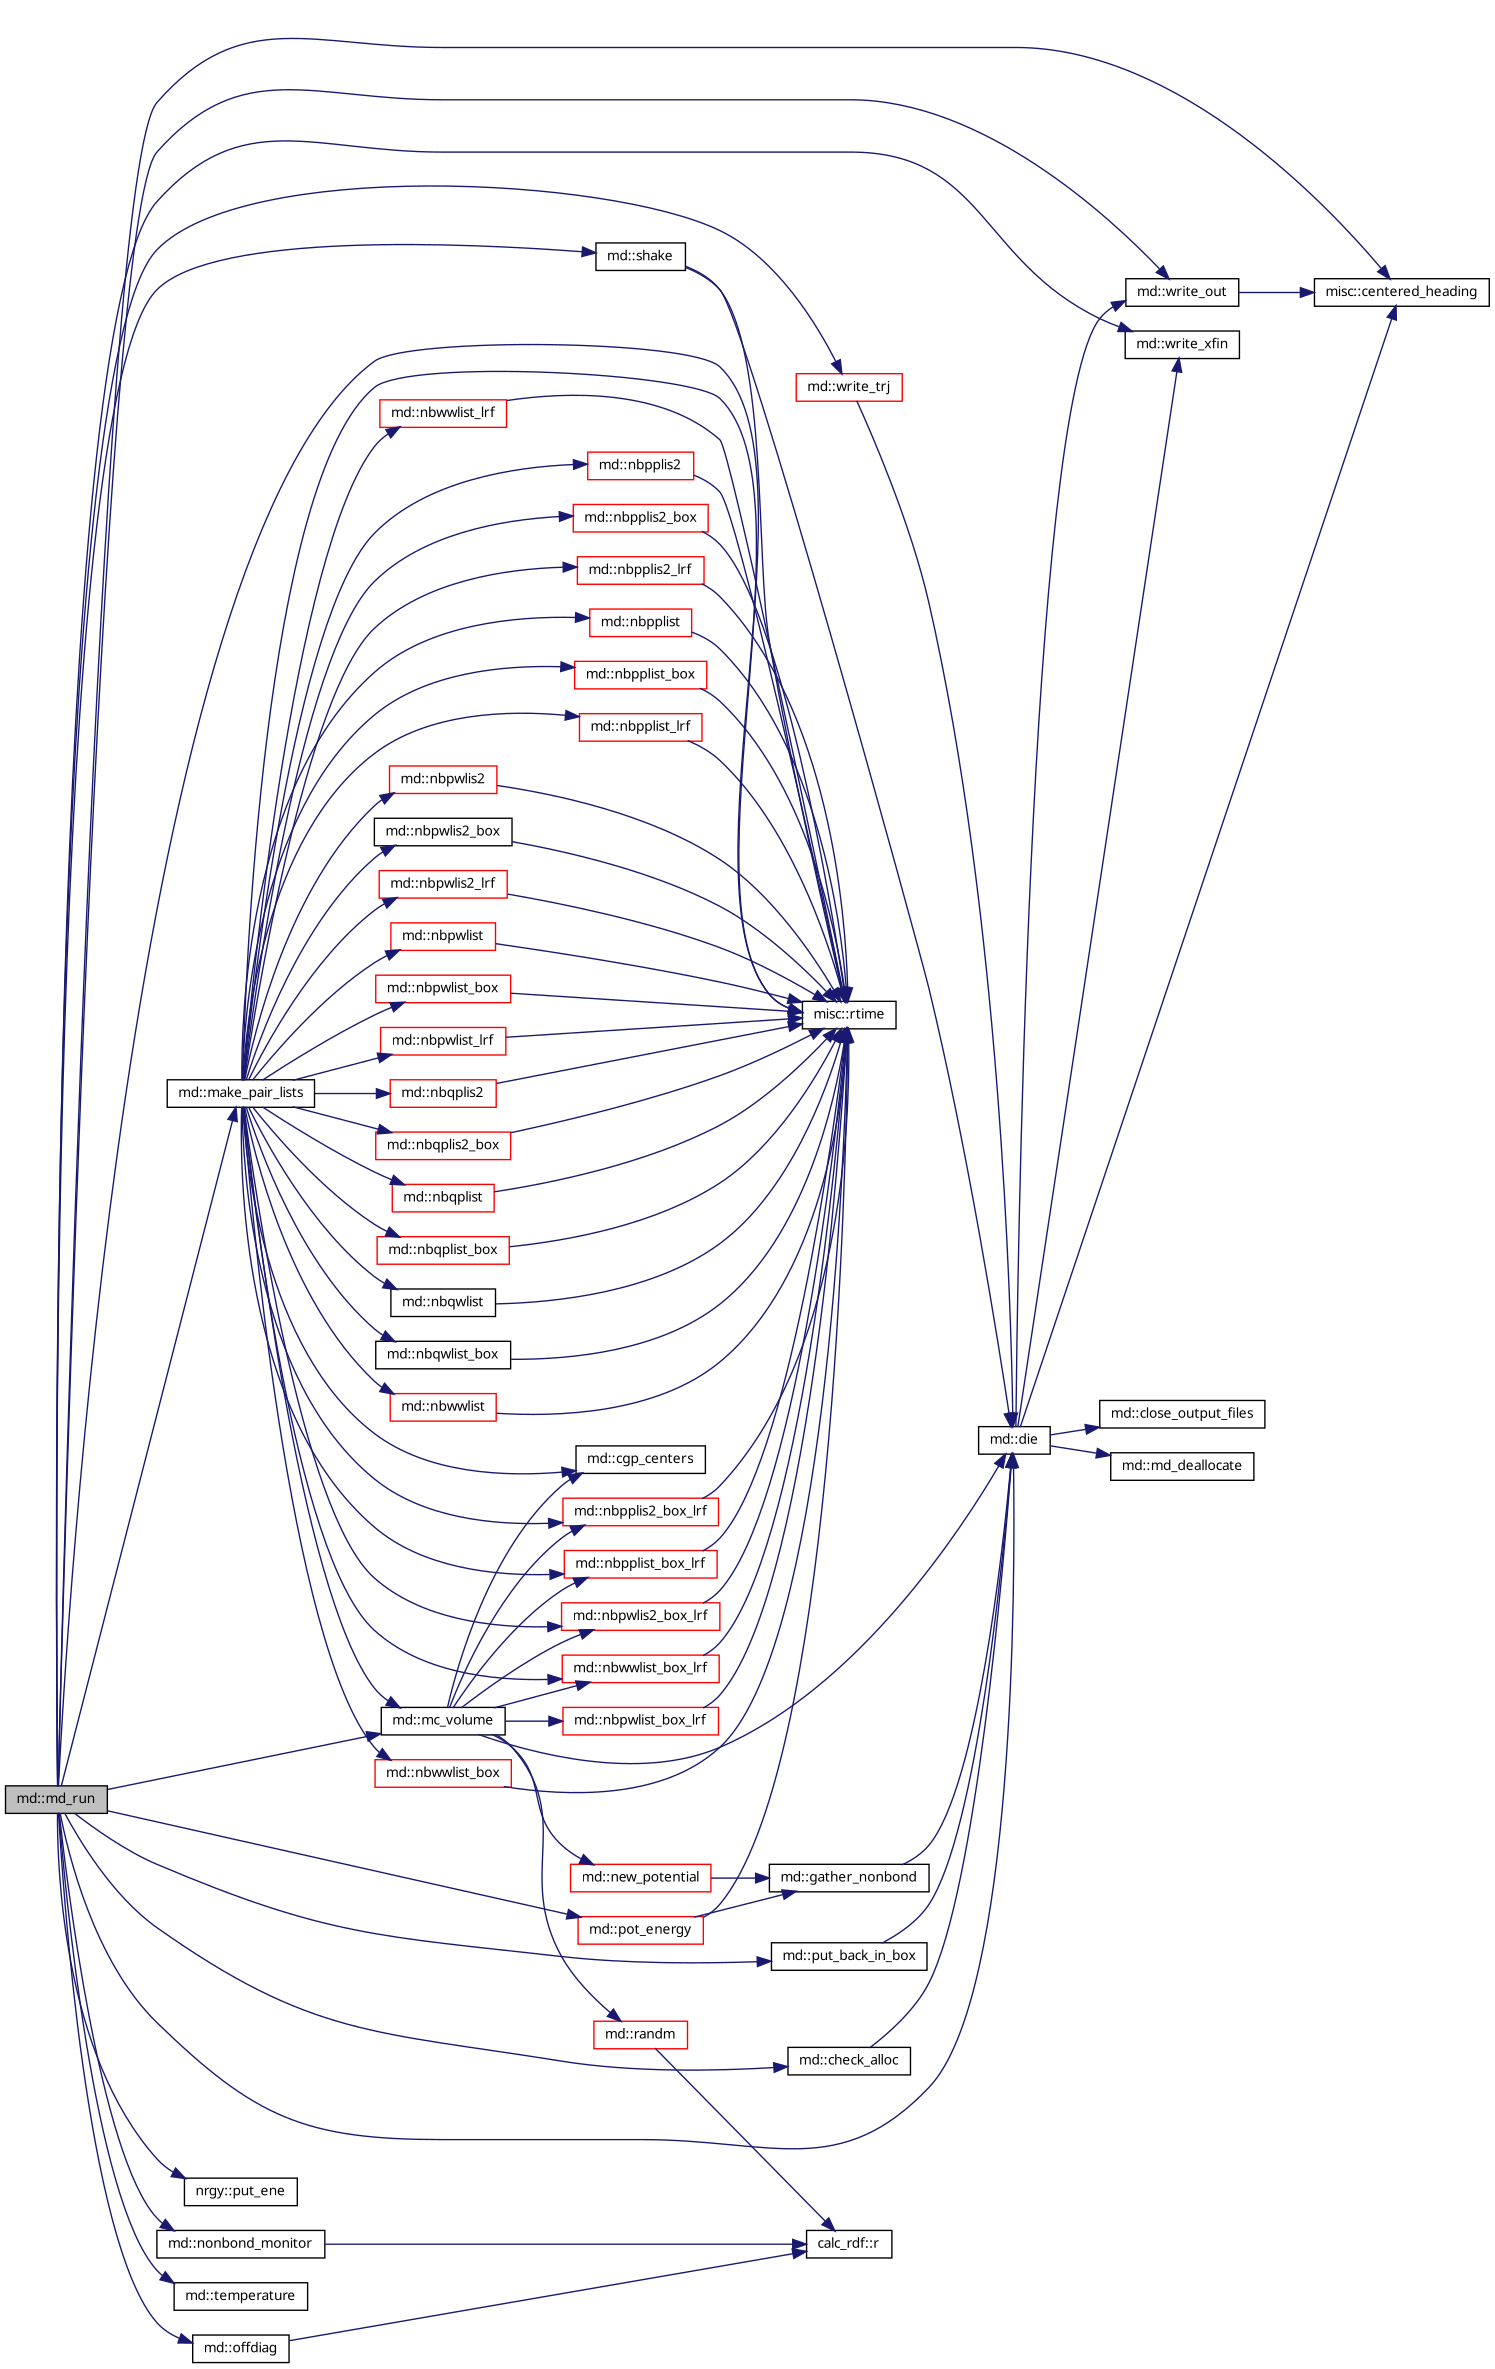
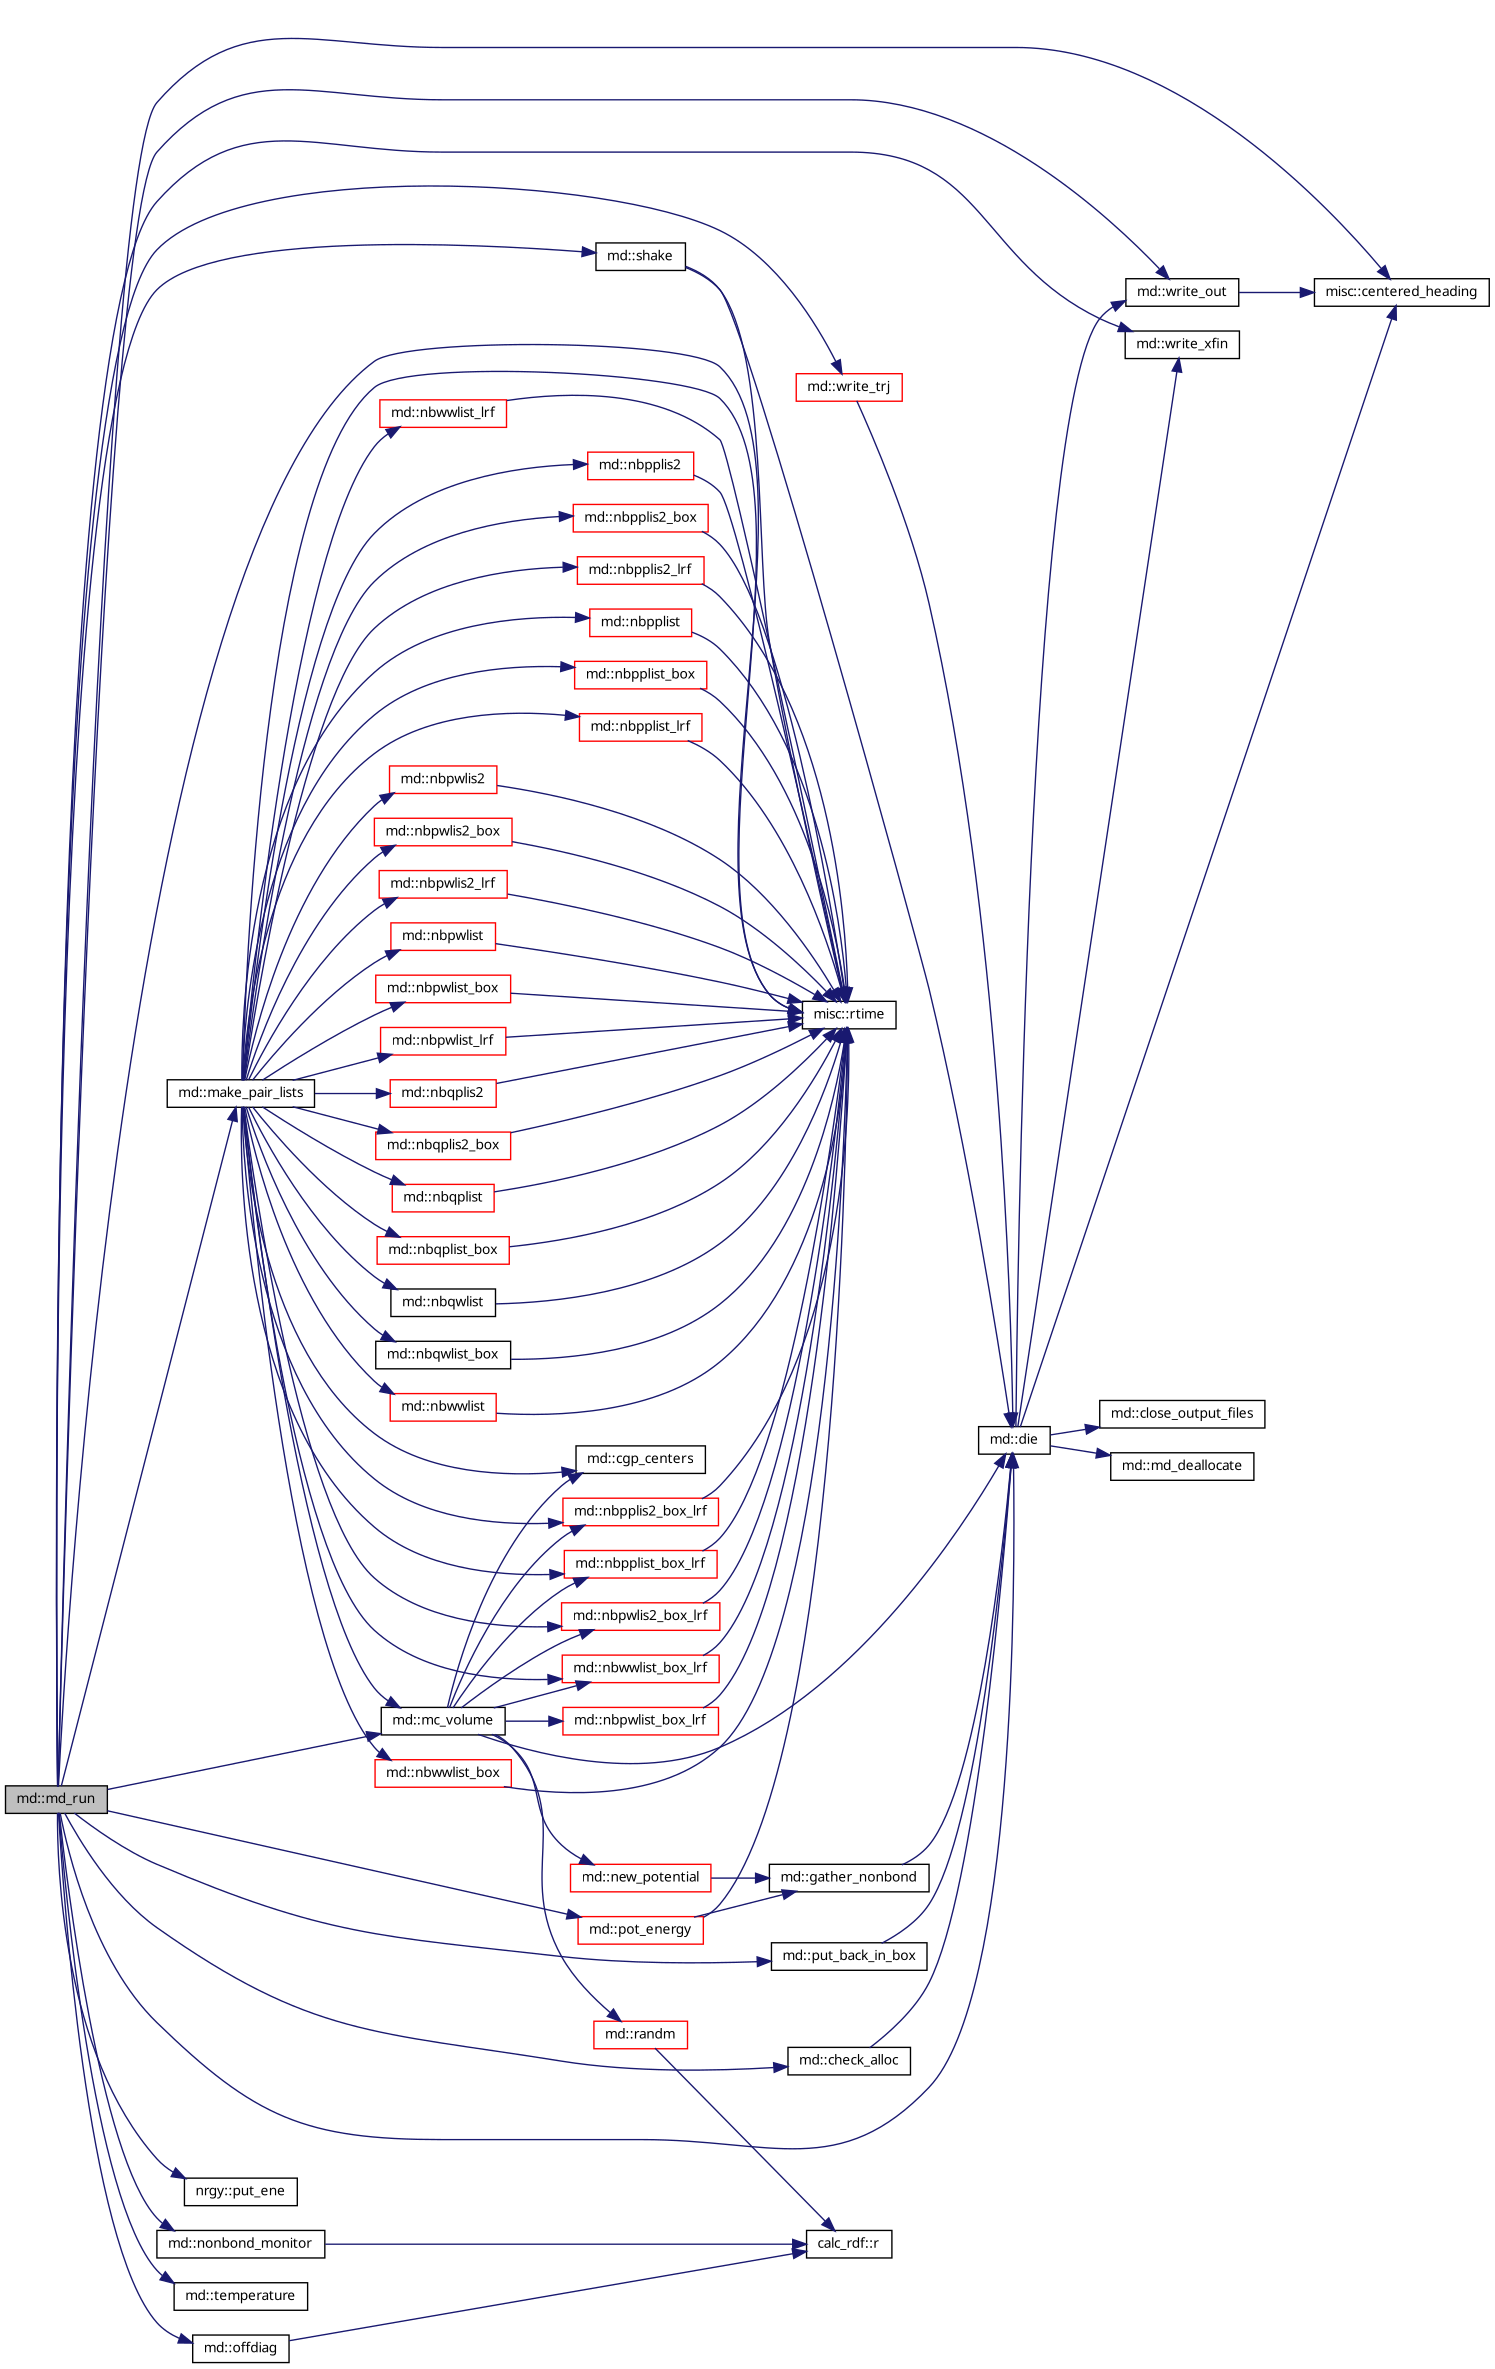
node "md::nbpwlis2_box": color black -> red
